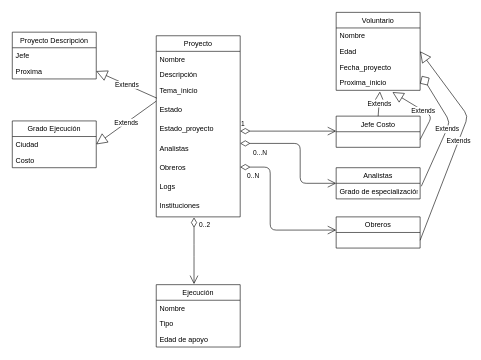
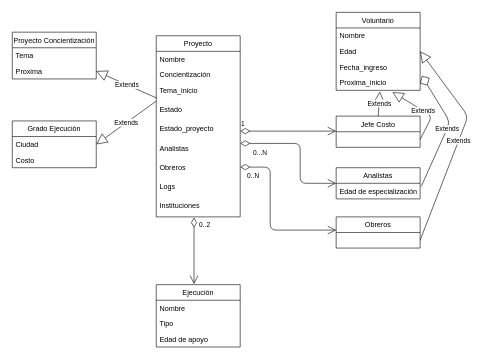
node "Proyecto Descripción": label "Proyecto Descripción" -> "Proyecto Concientización"
node "Jefe": label "Jefe" -> "Tema"
node "Fecha_proyecto": label "Fecha_proyecto" -> "Fecha_ingreso"
node "Descripción": label "Descripción" -> "Concientización"
node "Grado de especialización": label "Grado de especialización" -> "Edad de especialización"
